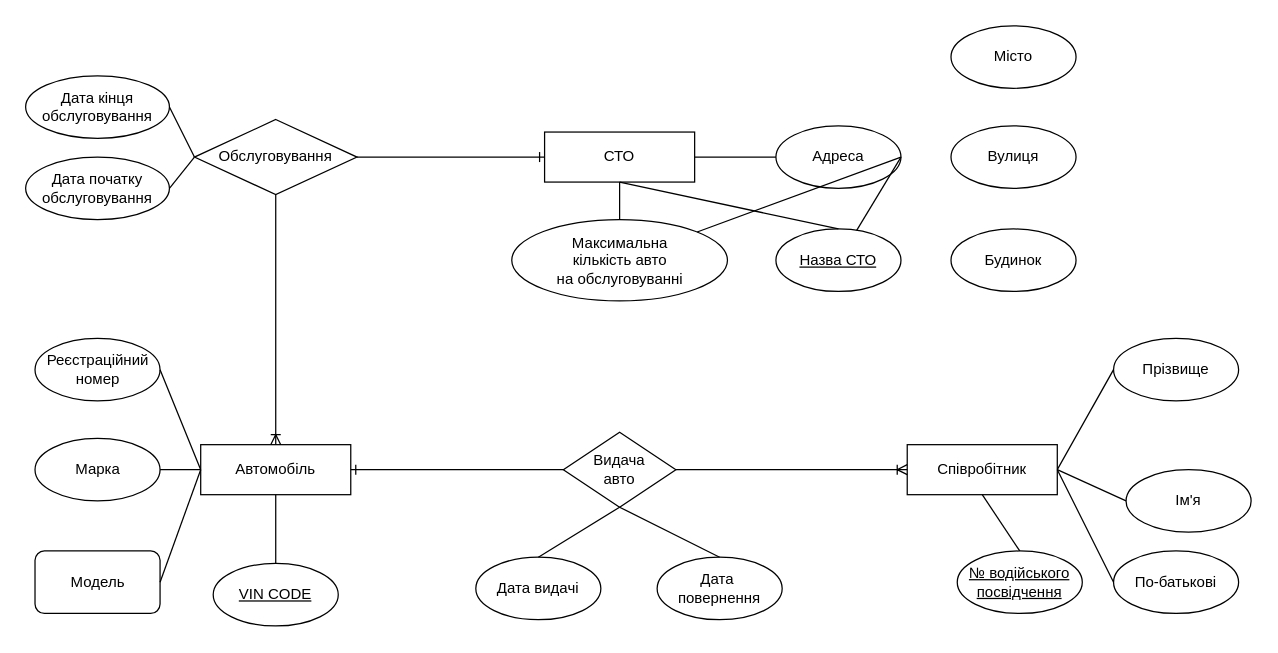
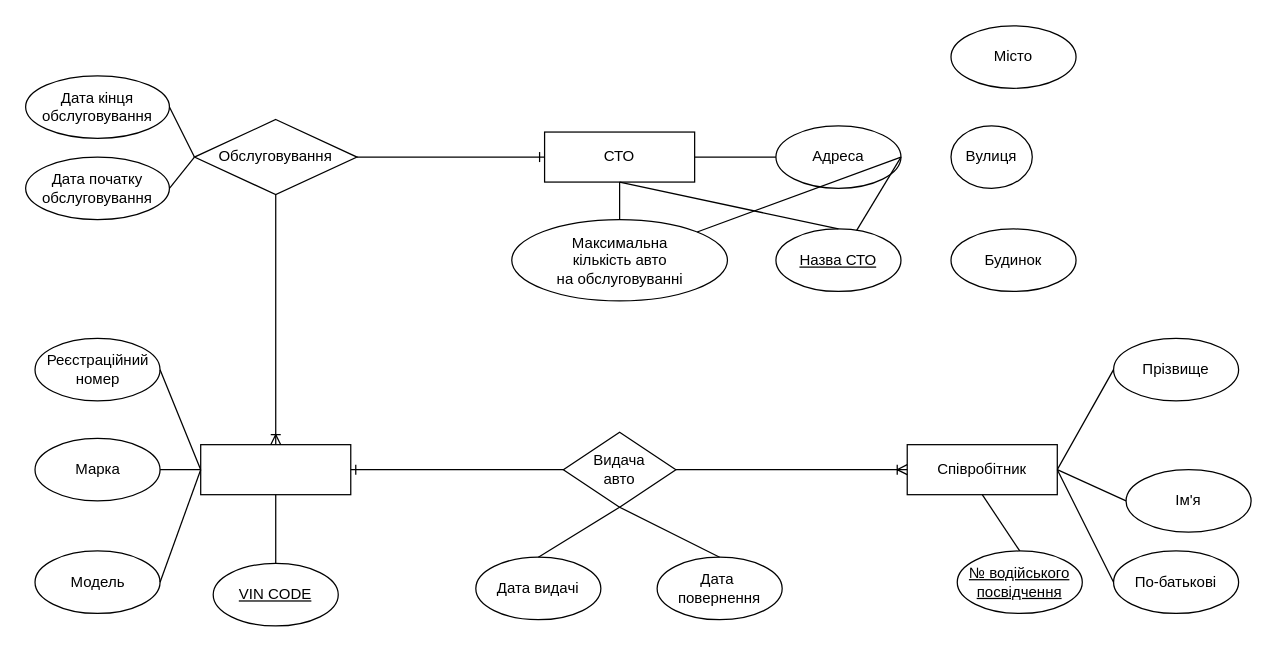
node "Вулиця": size 125x63 -> 81x63
node "Автомобіль": removed
node "Модель": shape rounded rectangle -> ellipse
